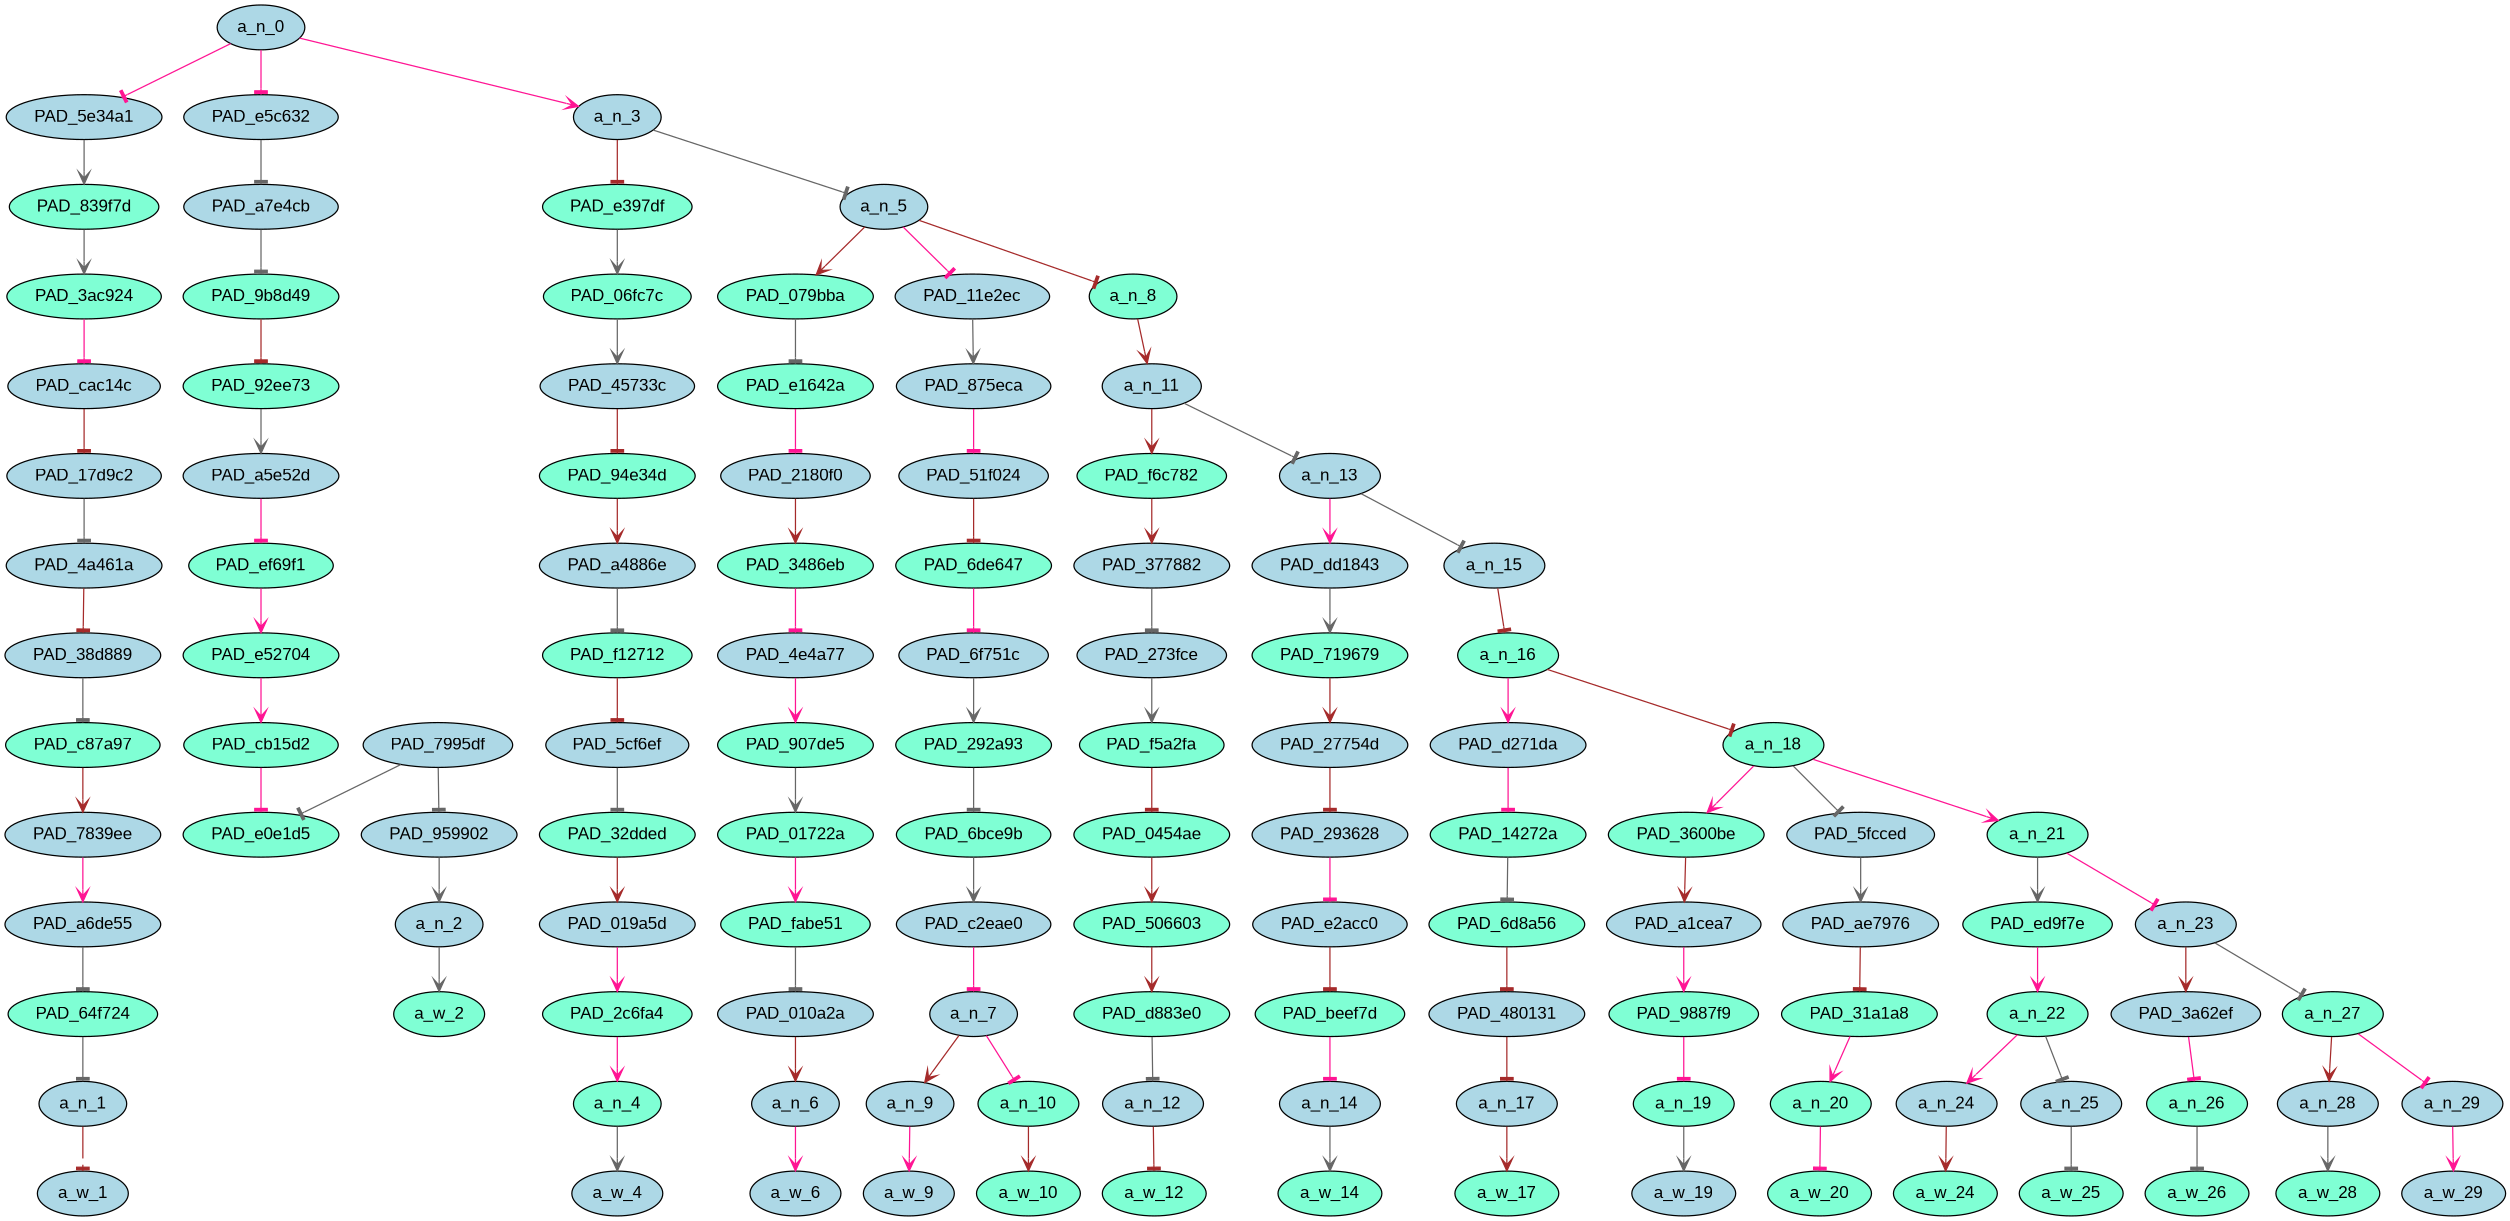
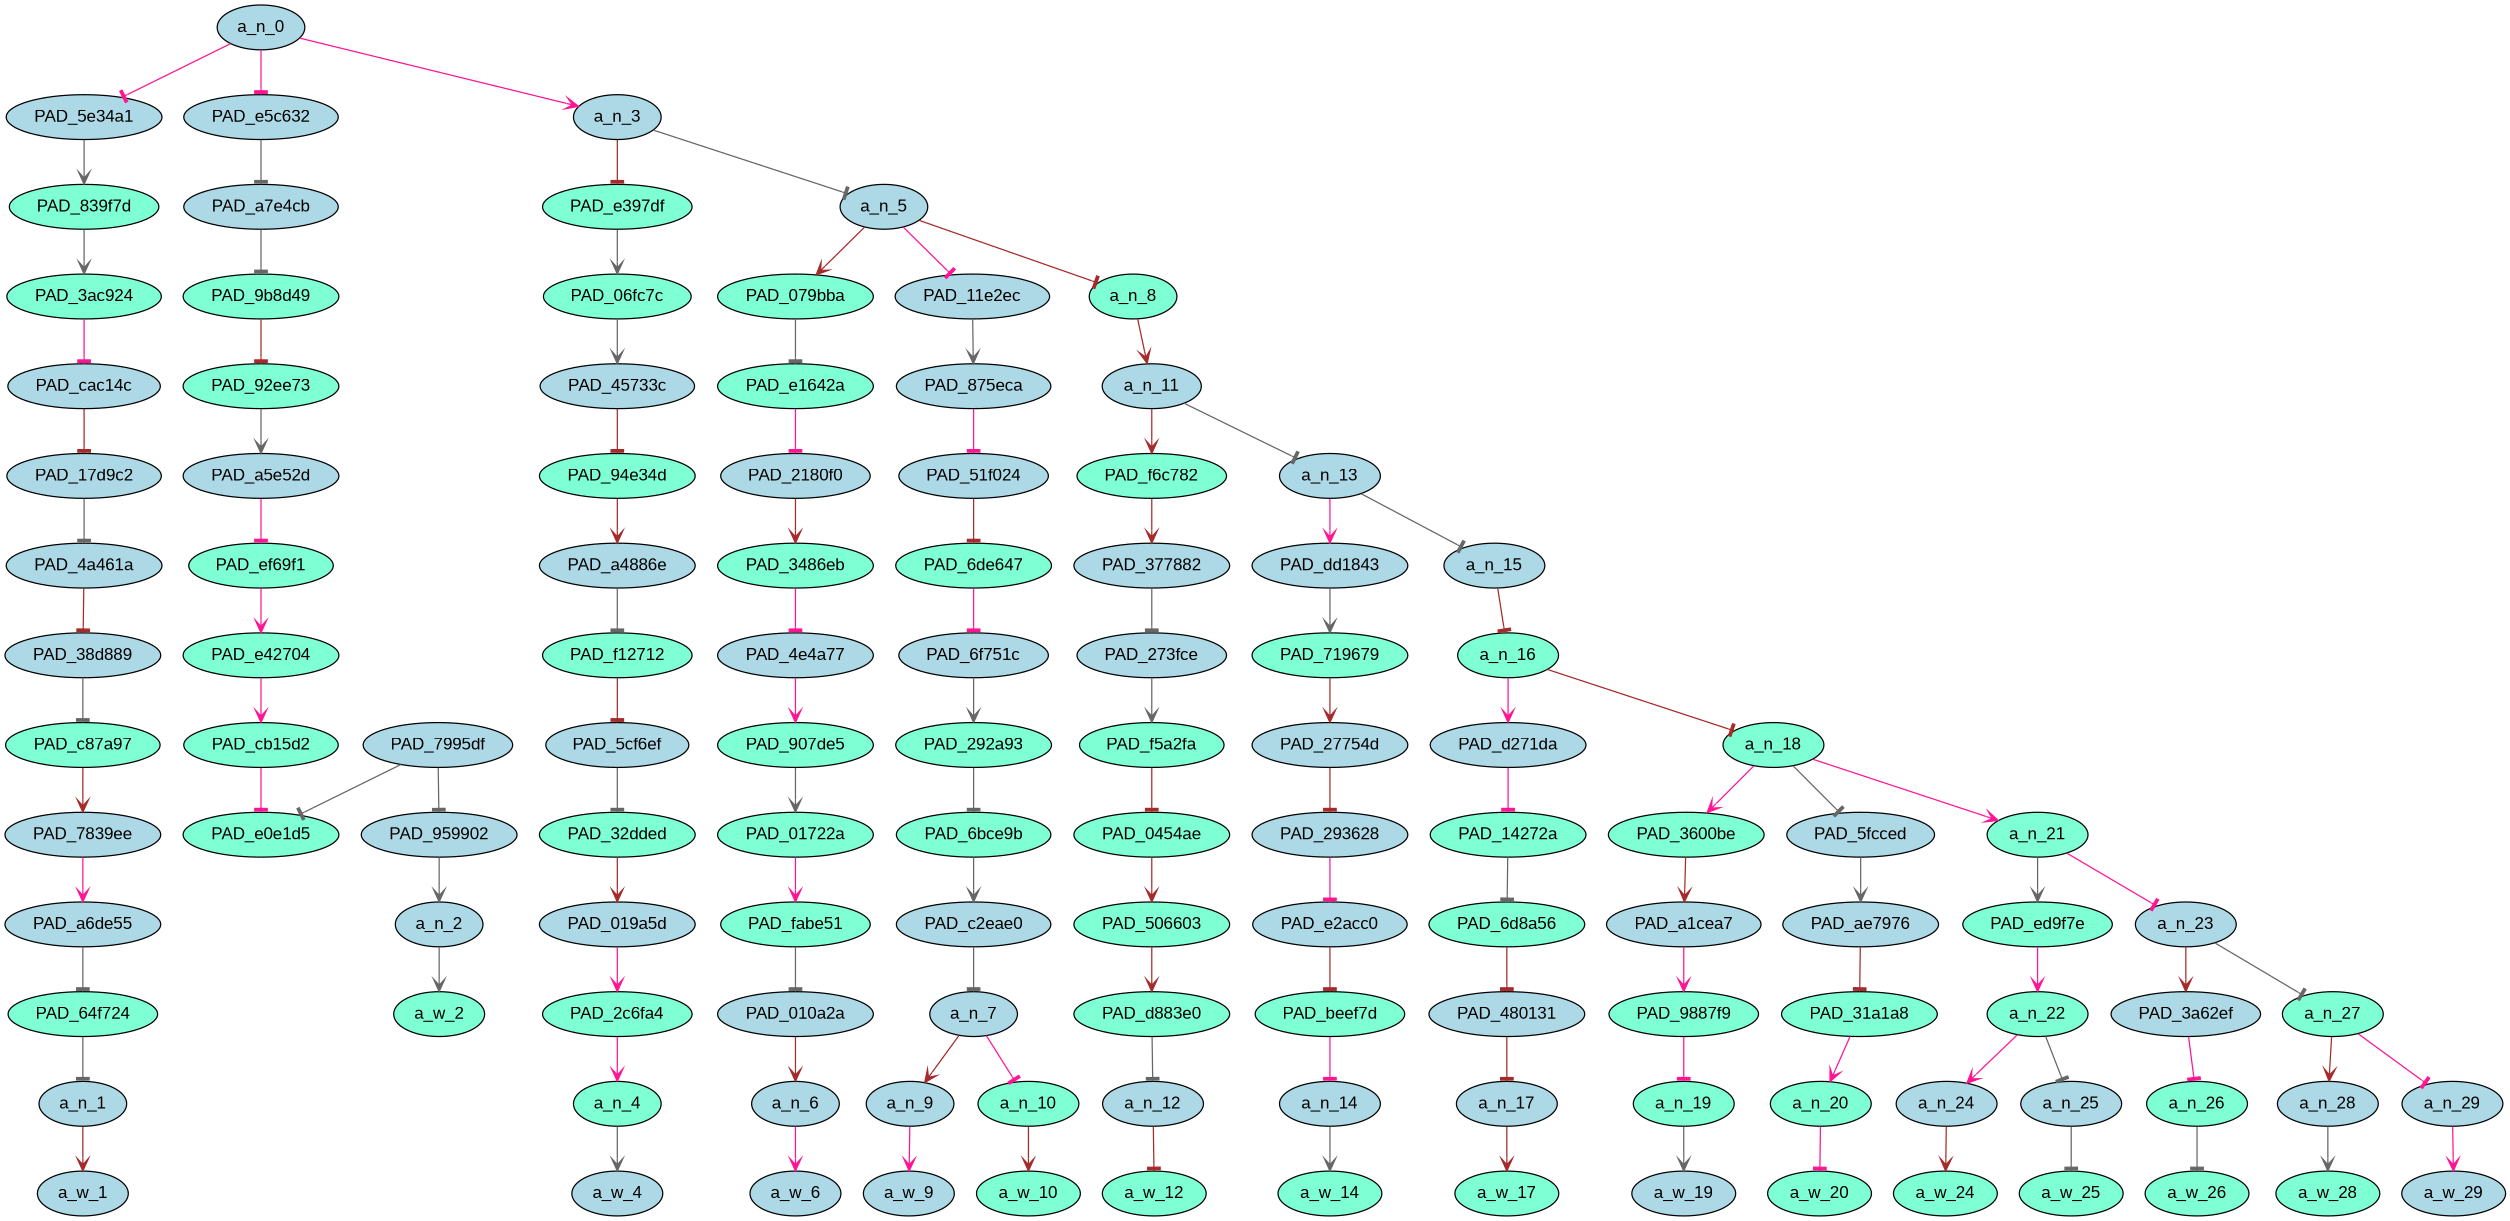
node "PAD_e52704": label "PAD_e52704" -> "PAD_e42704"
edge "PAD_c2eae0" -> "a_n_7": color deeppink -> gray40
edge "a_n_1" -> "a_w_1": arrowhead tee -> vee
